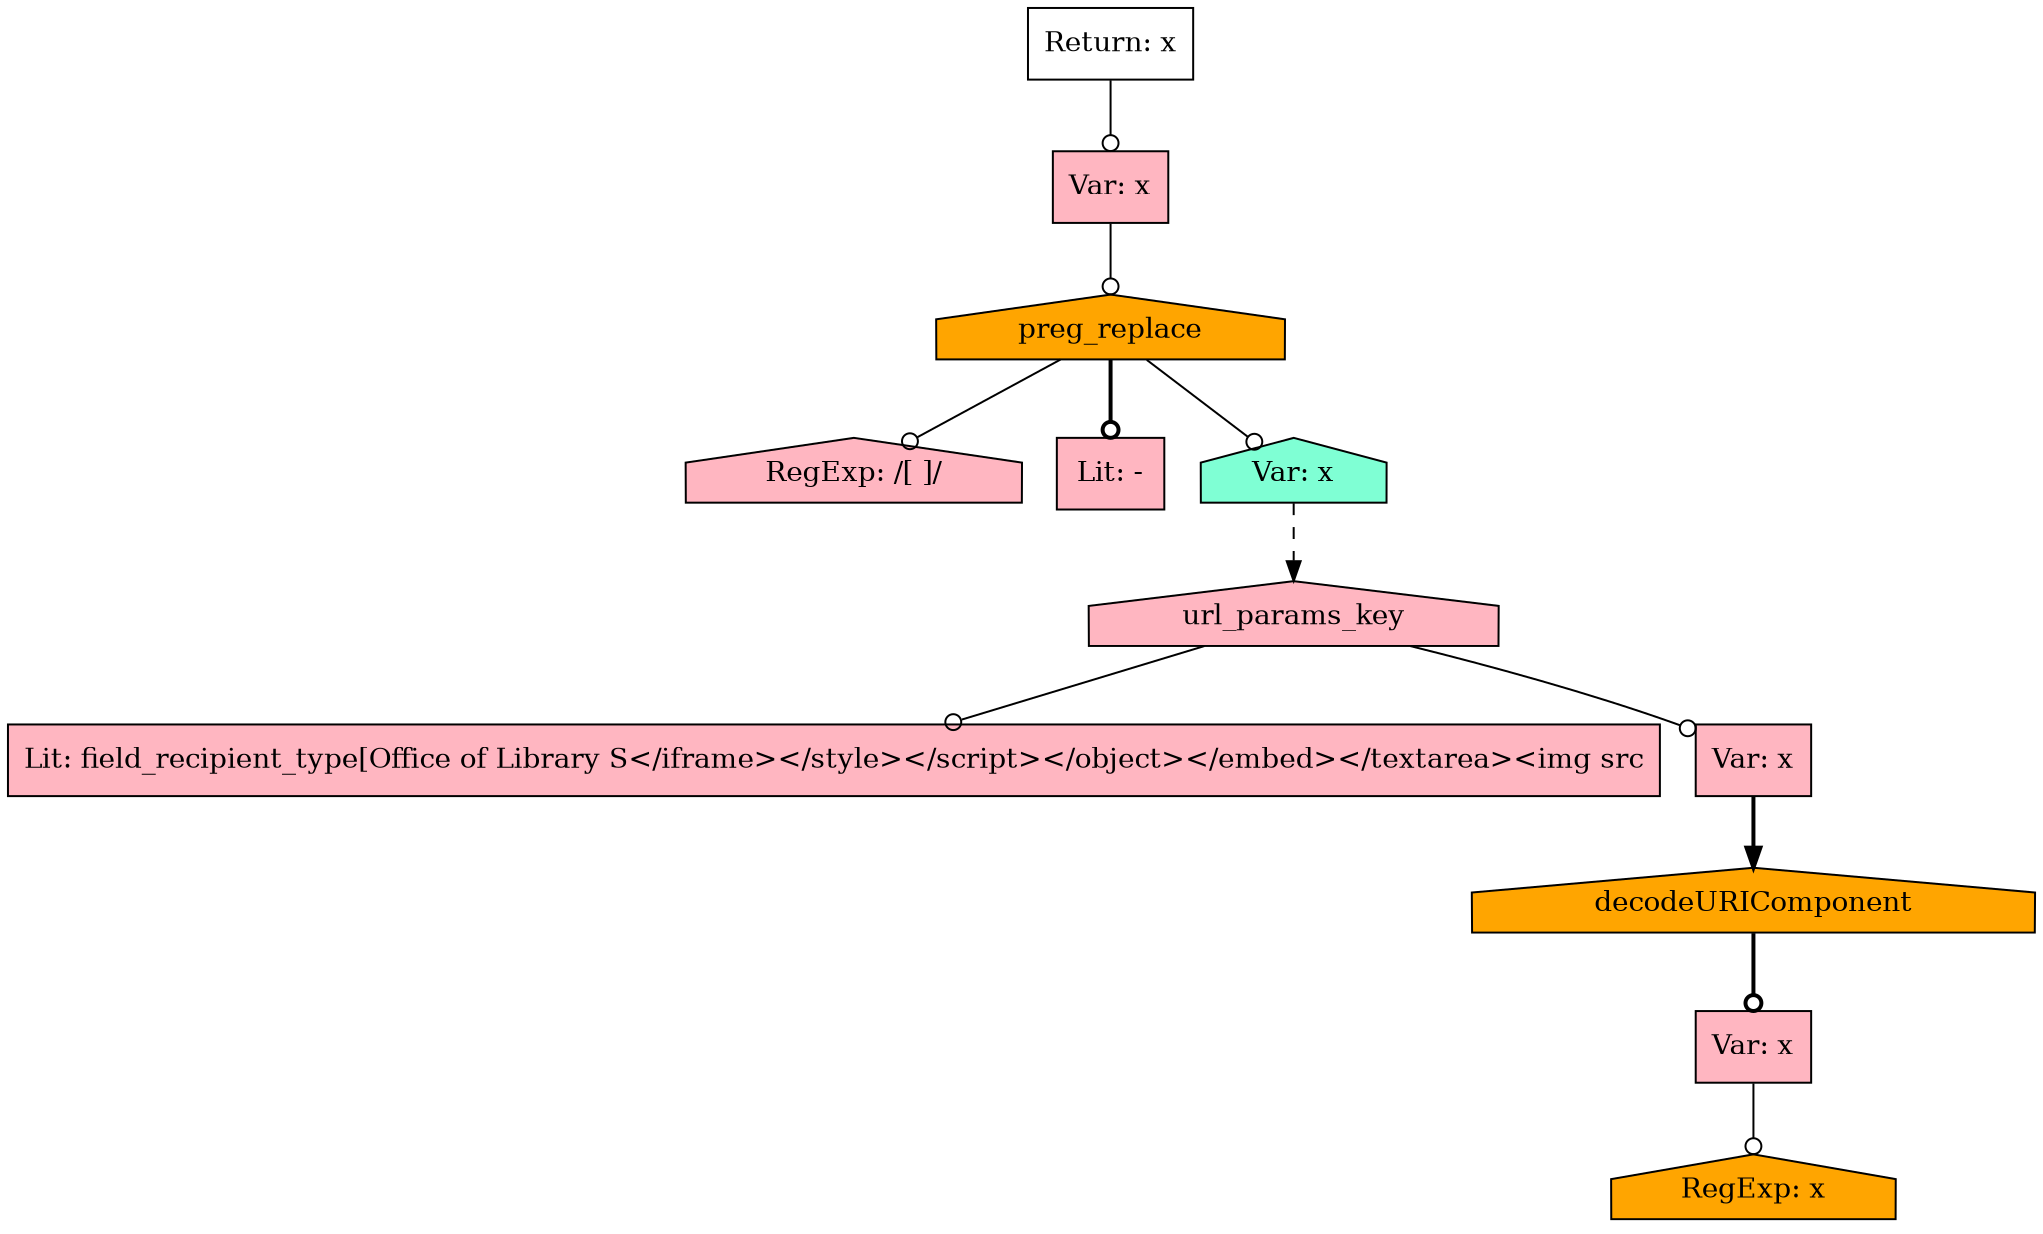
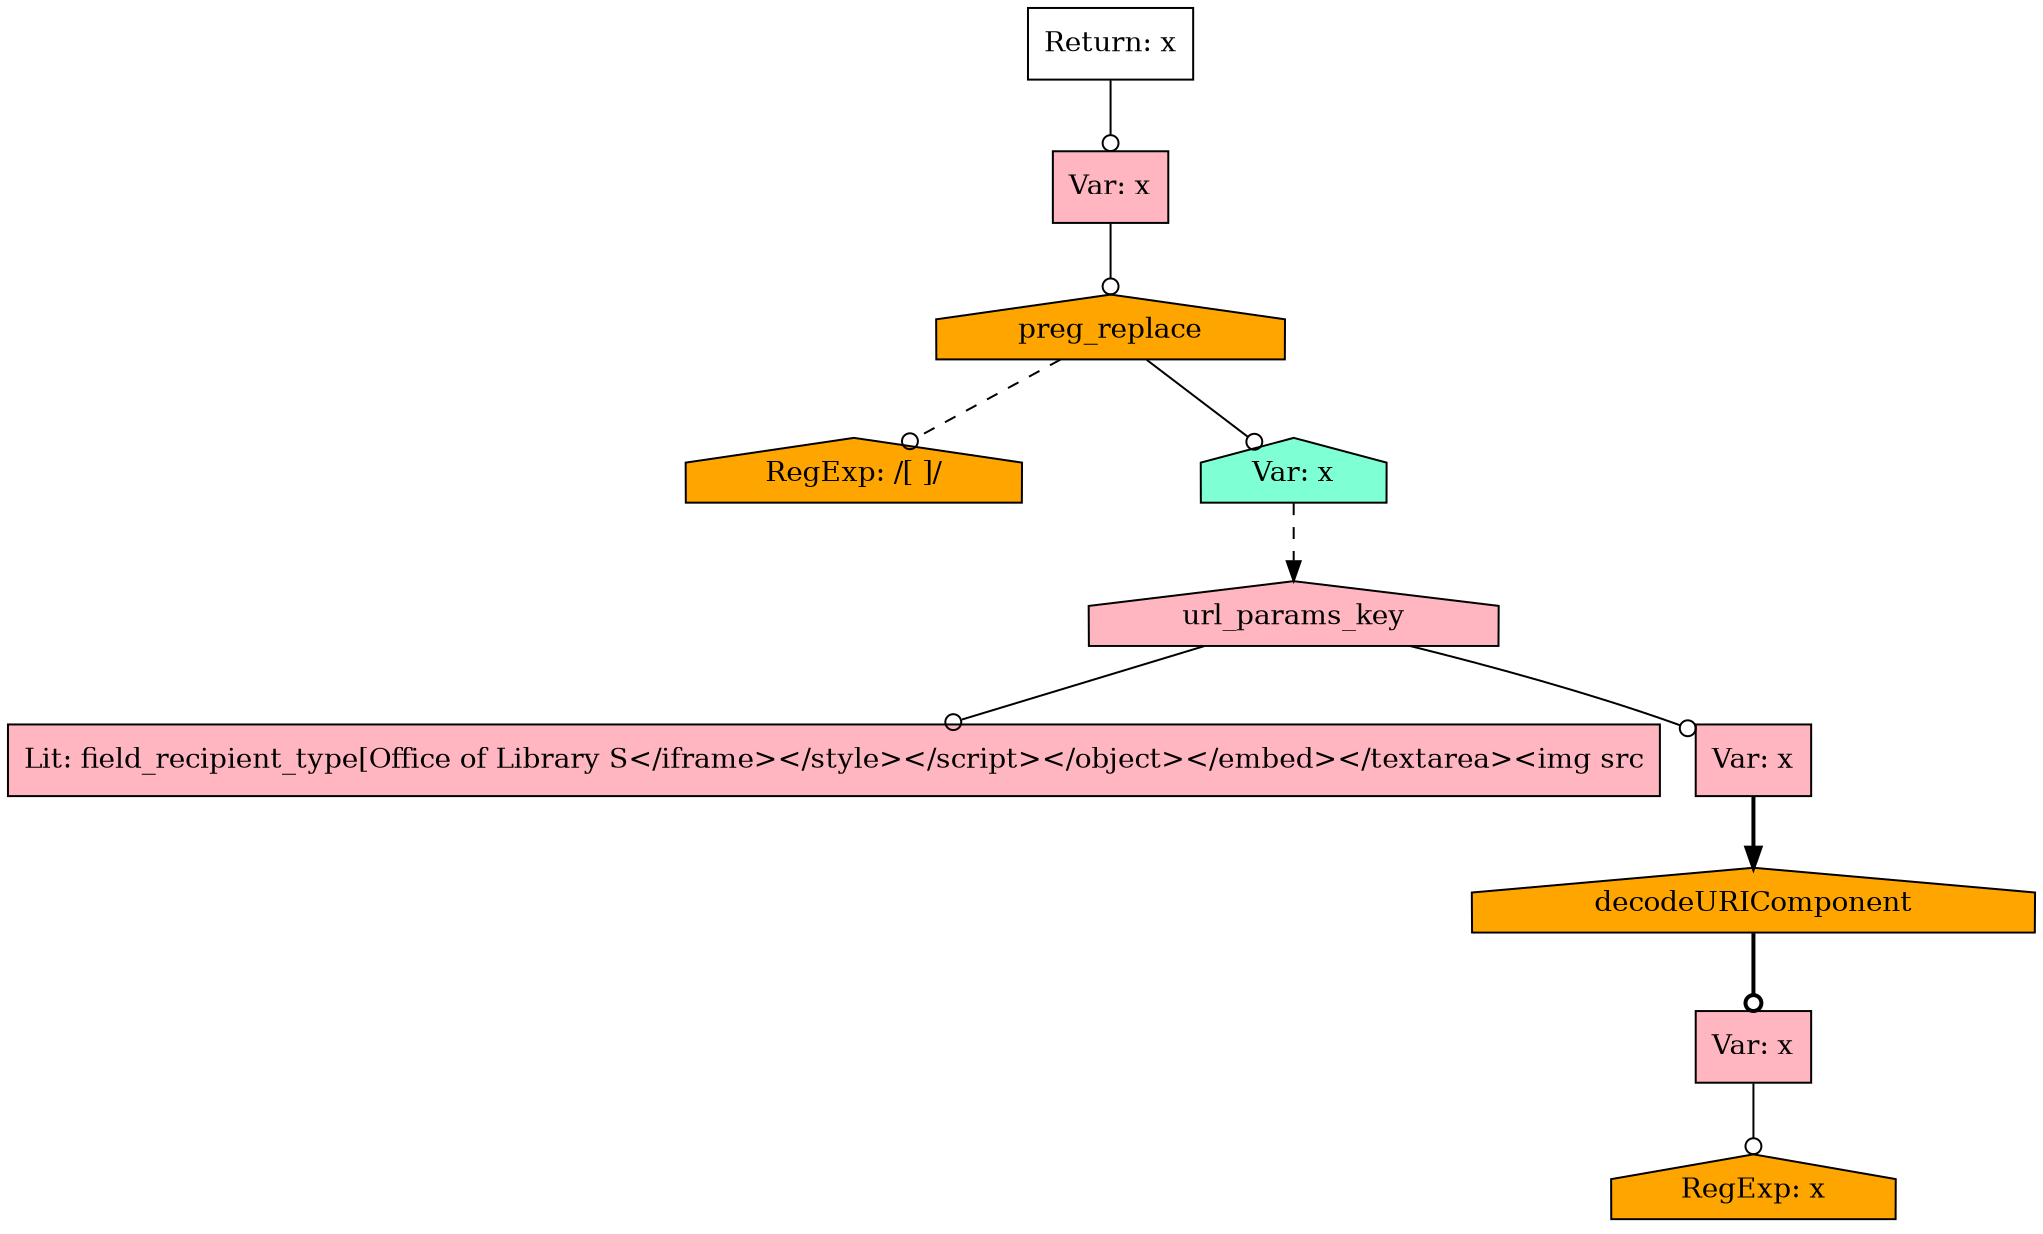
edge "preg_replace" -> "RegExp: /[ ]/": style solid -> dashed
node "RegExp: /[ ]/": fillcolor lightpink -> orange
node "Lit: -": removed
